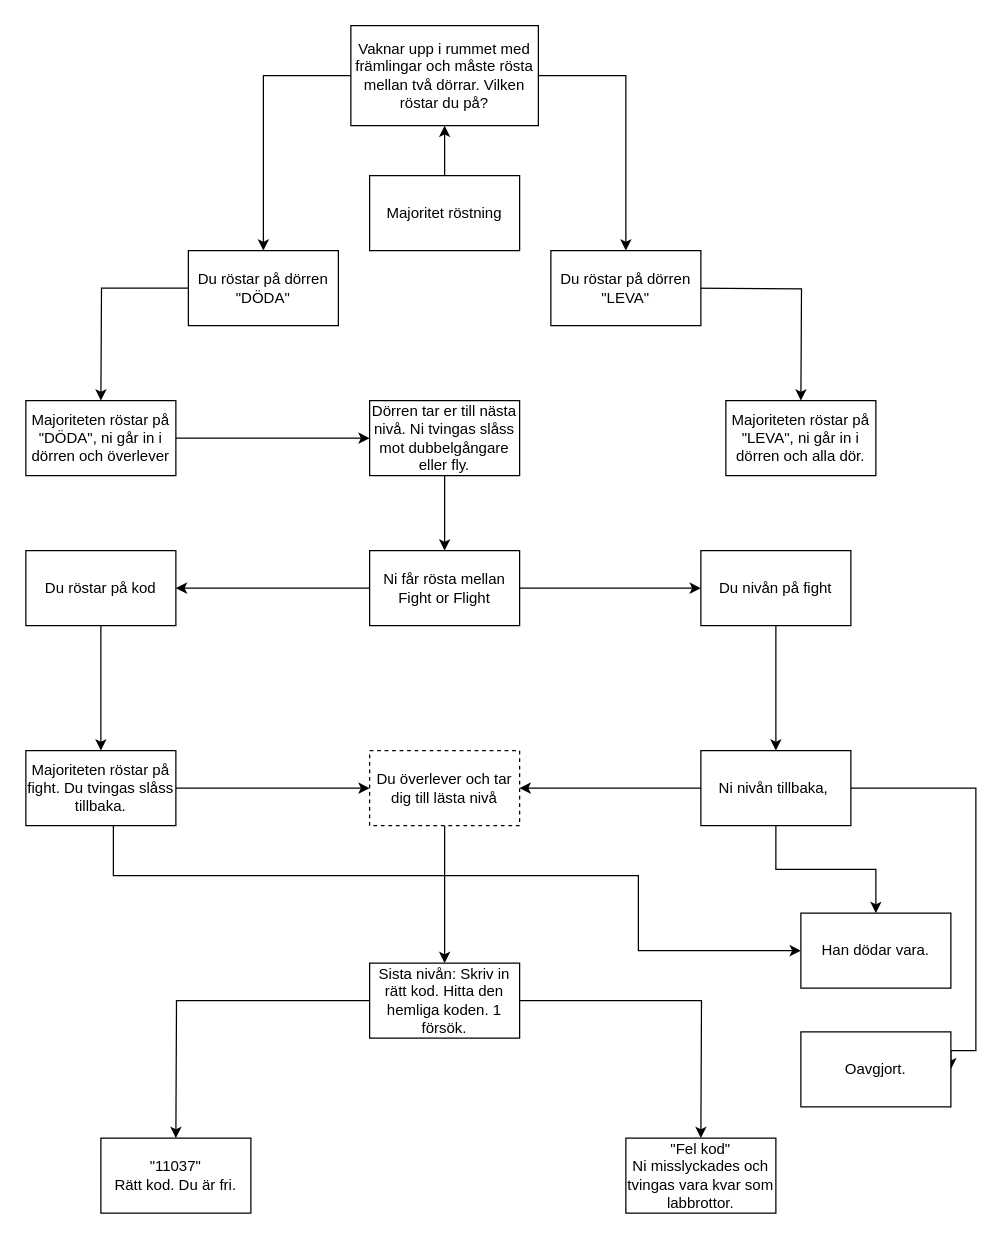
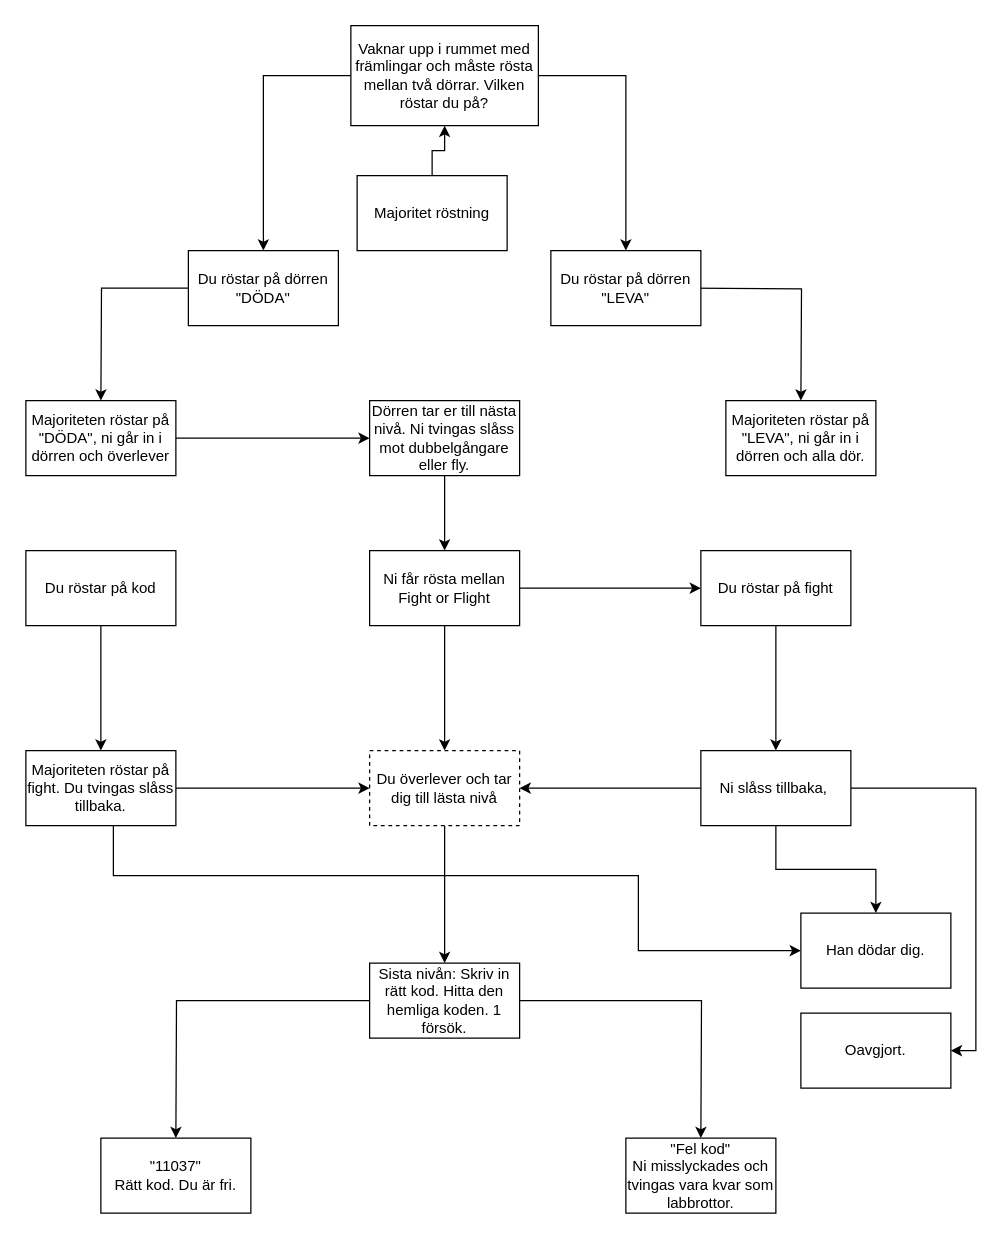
node "Majoritet röstning": moved (444, 213) -> (432, 213)
edge "Ni får rösta mellan Fight or Flight" -> "Du röstar på kod": now "Ni får rösta mellan Fight or Flight" -> "Du överlever och tar dig till lästa nivå"
node "Du nivån på fight": label "Du nivån på fight" -> "Du röstar på fight"
node "Ni nivån tillbaka,": label "Ni nivån tillbaka," -> "Ni slåss tillbaka,"
node "Han dödar vara.": label "Han dödar vara." -> "Han dödar dig."
node "Oavgjort.": moved (876, 1069) -> (876, 1051)
